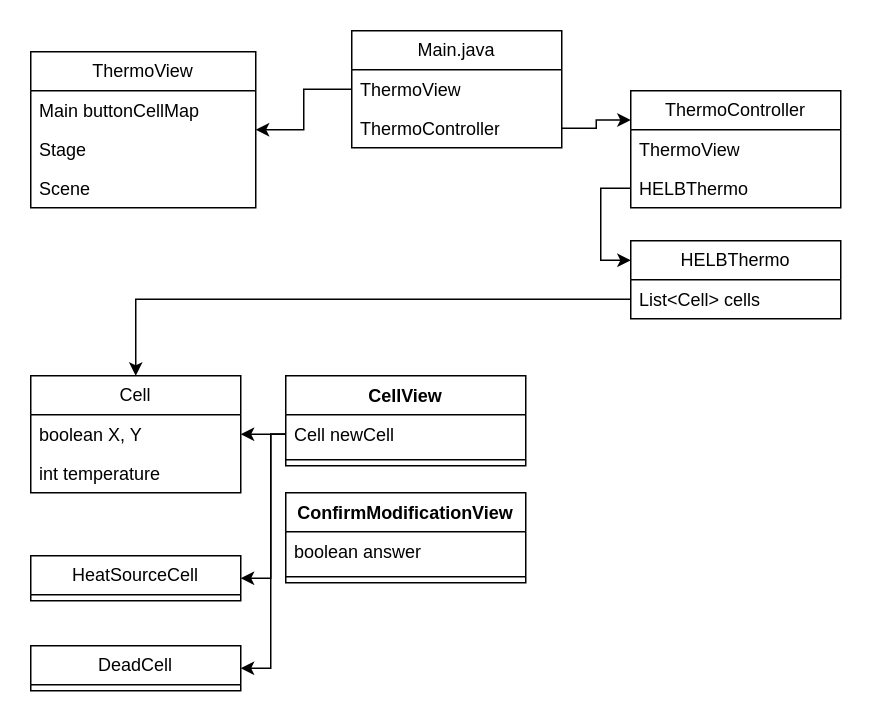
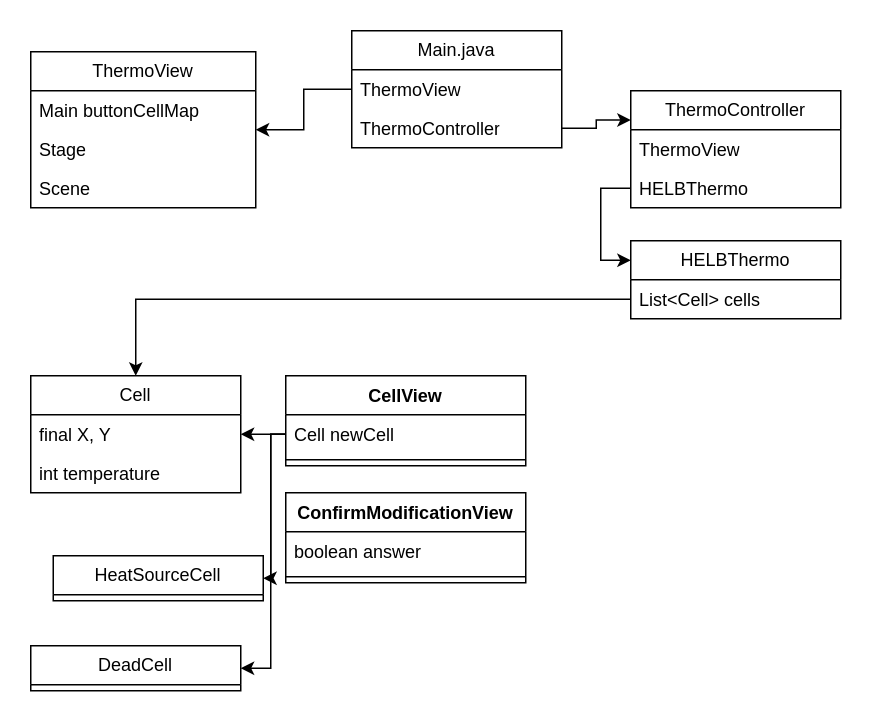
node "boolean X, Y": label "boolean X, Y" -> "final X, Y"
node "HeatSourceCell": moved (136, 578) -> (158, 578)
